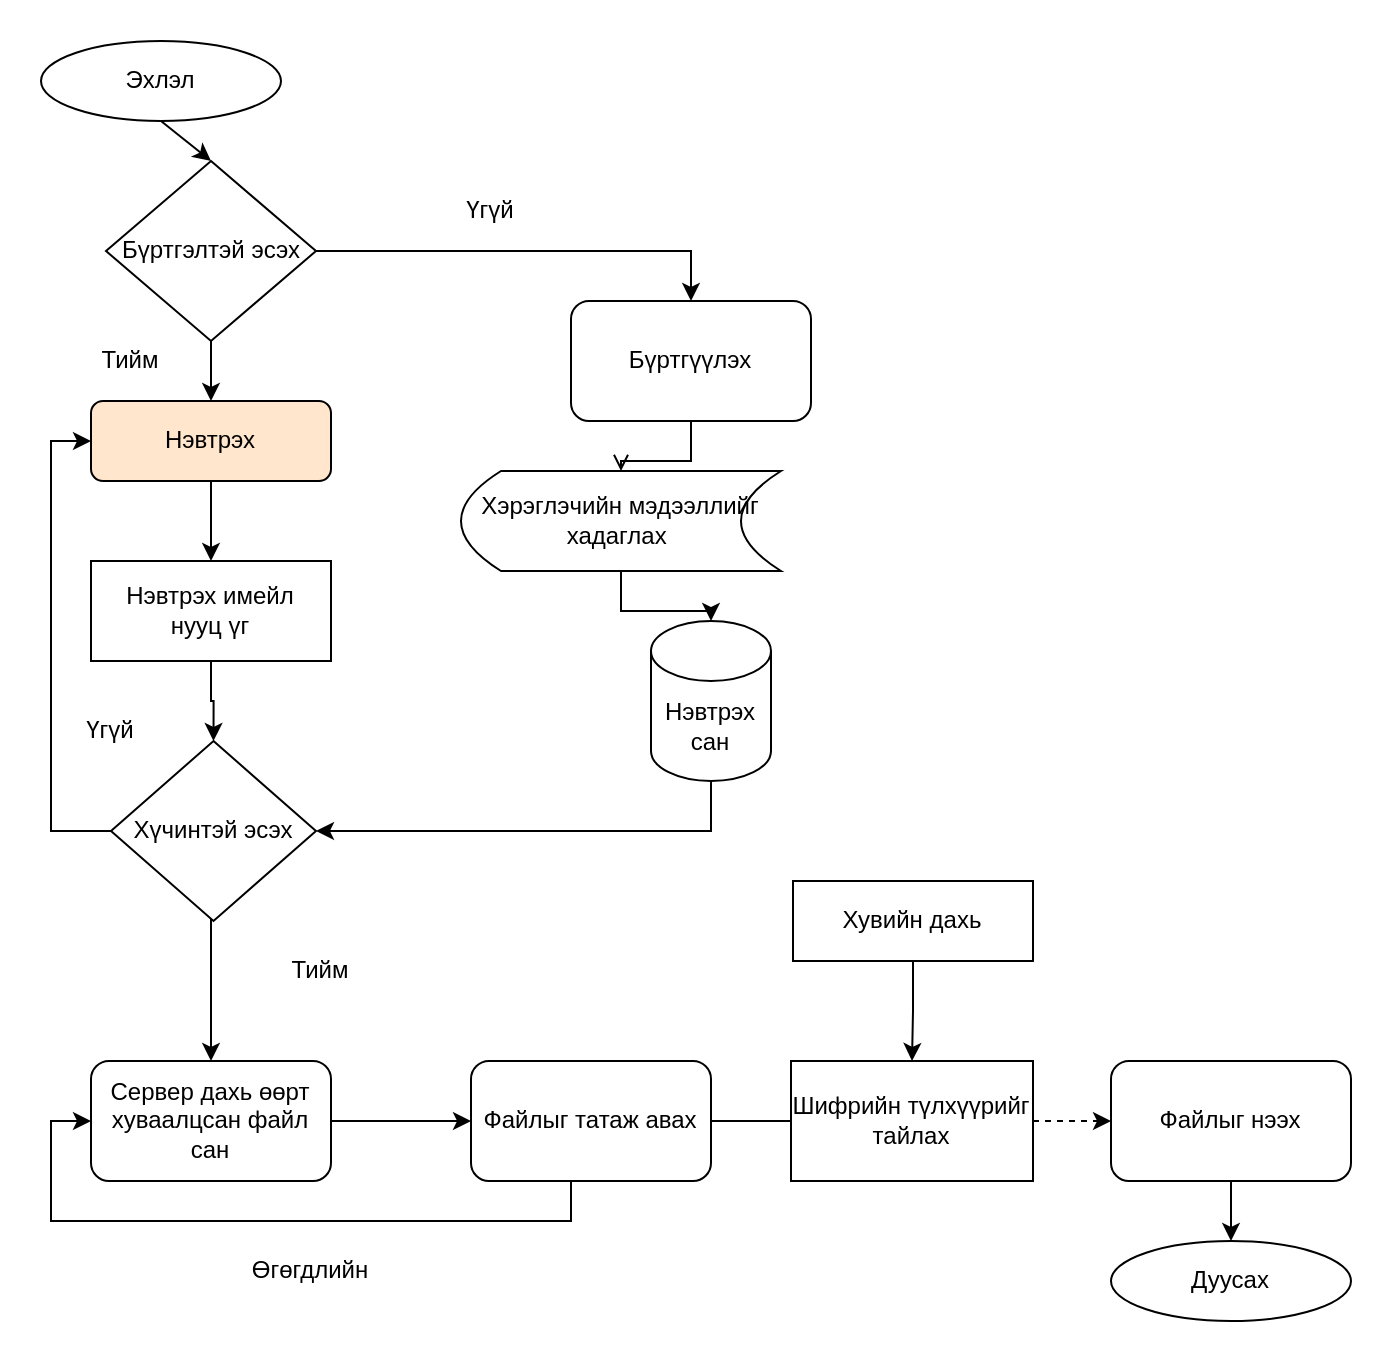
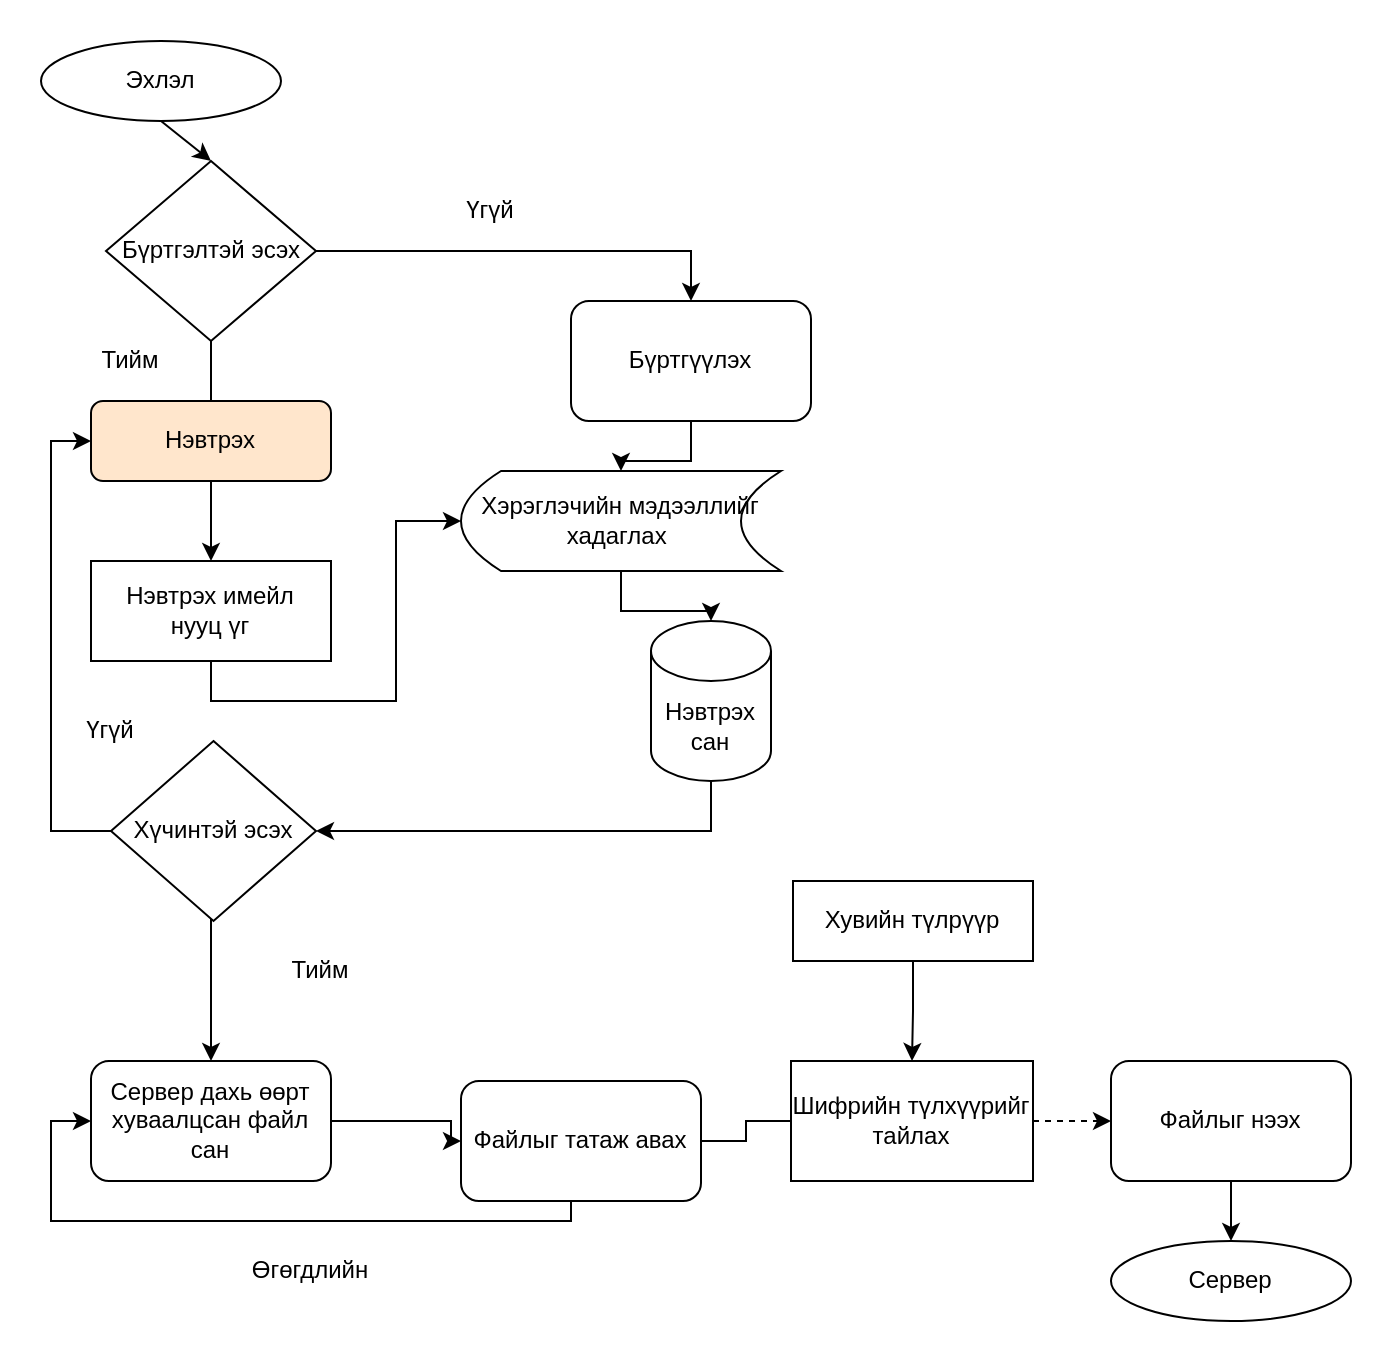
edge "Бүртгэлтэй эсэх" -> "Нэвтрэх": arrowhead classic -> none
edge "Бүртгүүлэх" -> "Хэрэглэчийн мэдээллийг хадаглах": arrowhead open -> classic
edge "Нэвтрэх имейл нууц үг" -> "Хүчинтэй эсэх": now "Нэвтрэх имейл нууц үг" -> "Хэрэглэчийн мэдээллийг хадаглах"
node "Хувийн дахь": label "Хувийн дахь" -> "Хувийн түлрүүр"
node "Файлыг татаж авах": moved (591, 1121) -> (581, 1141)
node "Дуусах": label "Дуусах" -> "Сервер"
